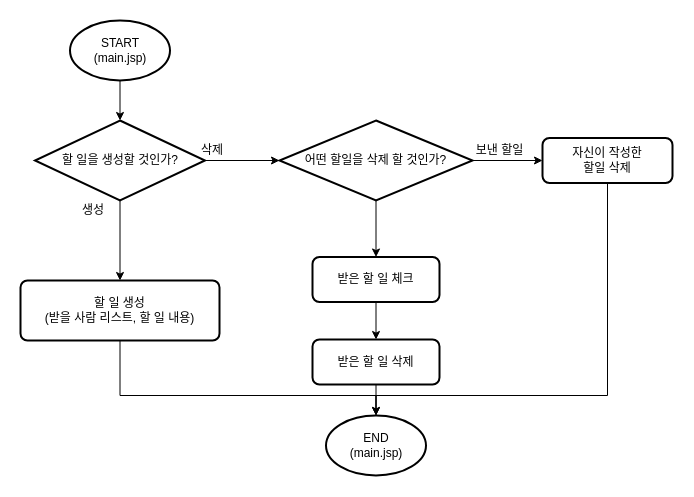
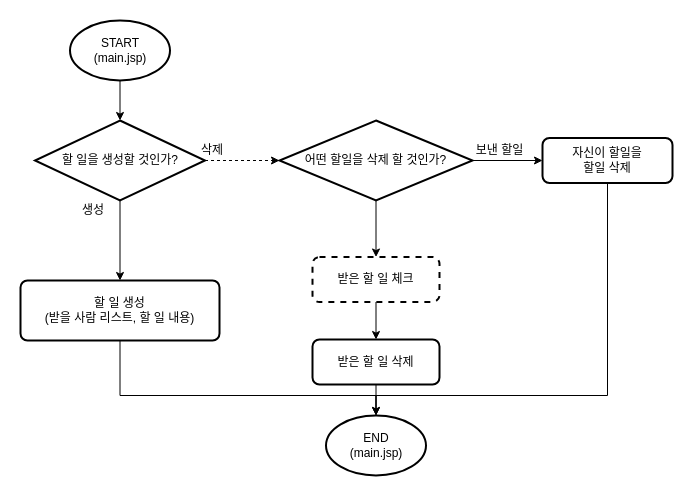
edge "할 일을 생성할 것인가?" -> "어떤 할일을 삭제 할 것인가?": style solid -> dashed
node "자신이 작성한 할일 삭제": label "자신이 작성한 할일 삭제" -> "자신이 할일을 할일 삭제"
node "받은 할 일 체크": style solid -> dashed
